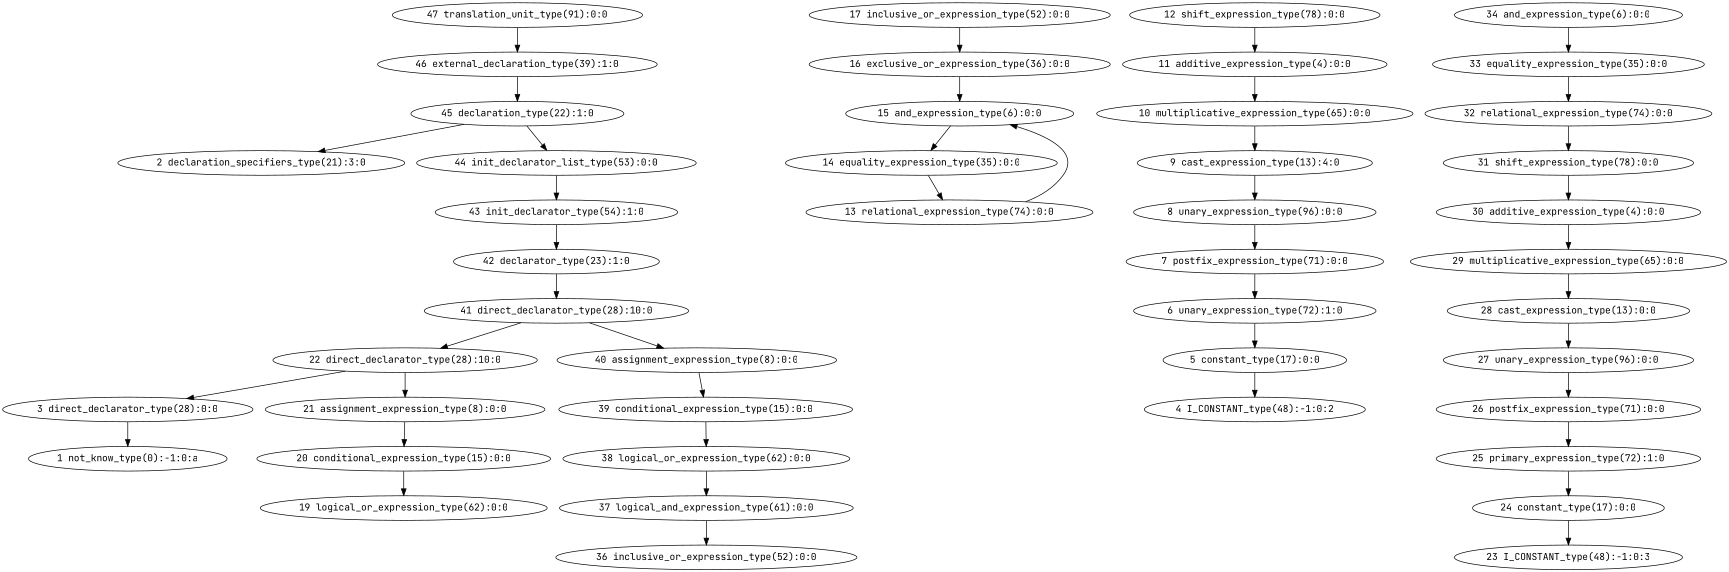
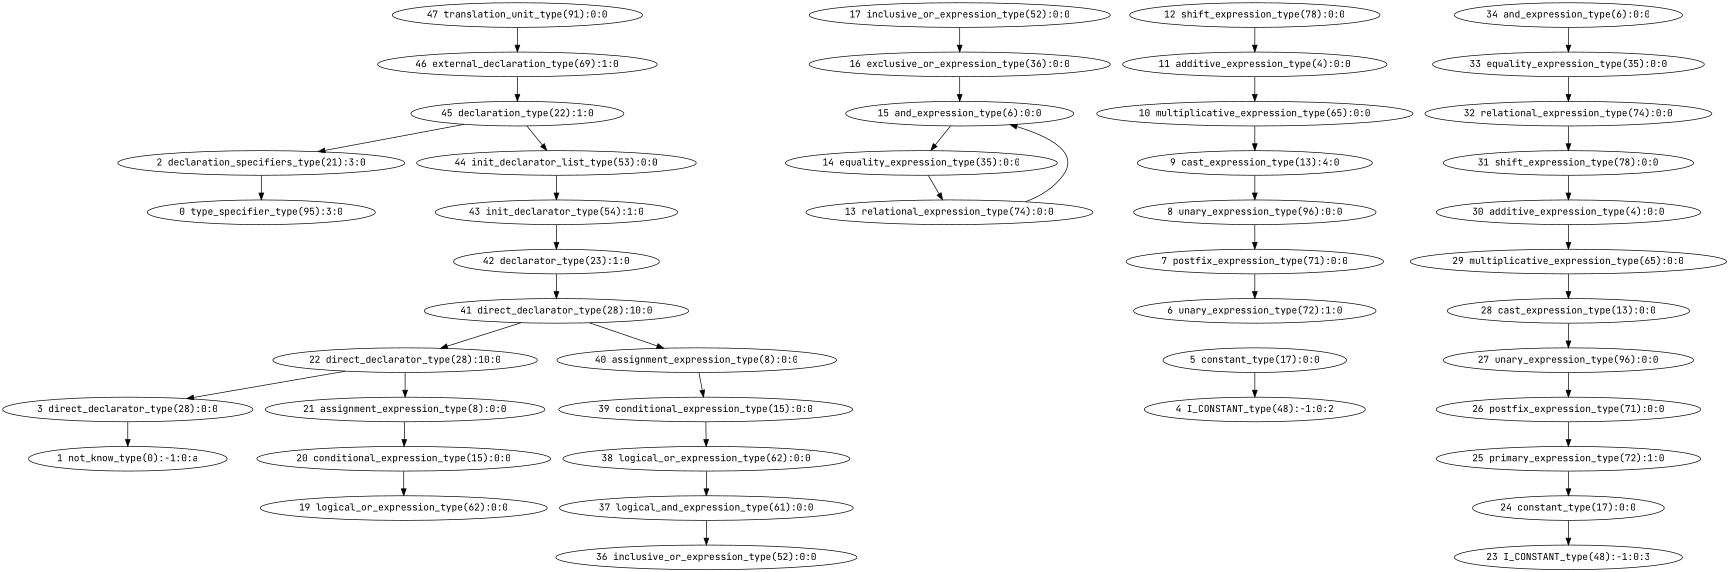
node "46 external_declaration_type(39):1:0": label "46 external_declaration_type(39):1:0" -> "46 external_declaration_type(69):1:0"
node "0 type_specifier_type(95):3:0": added
edge "6 unary_expression_type(72):1:0" -> "5 constant_type(17):0:0": removed
